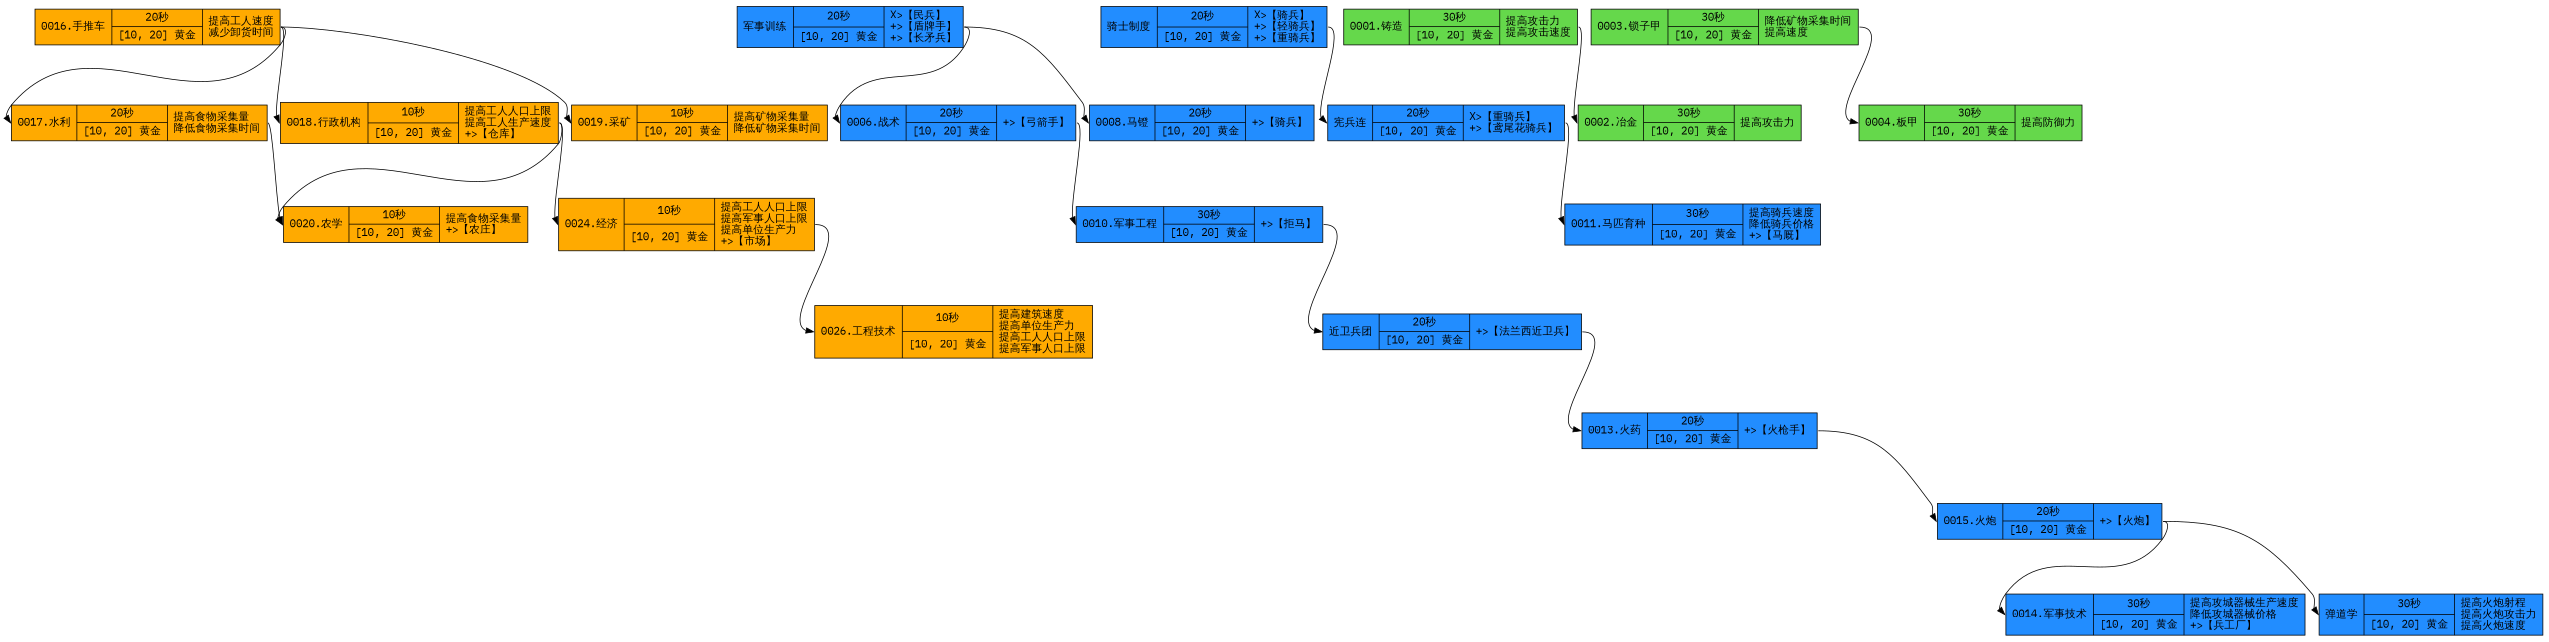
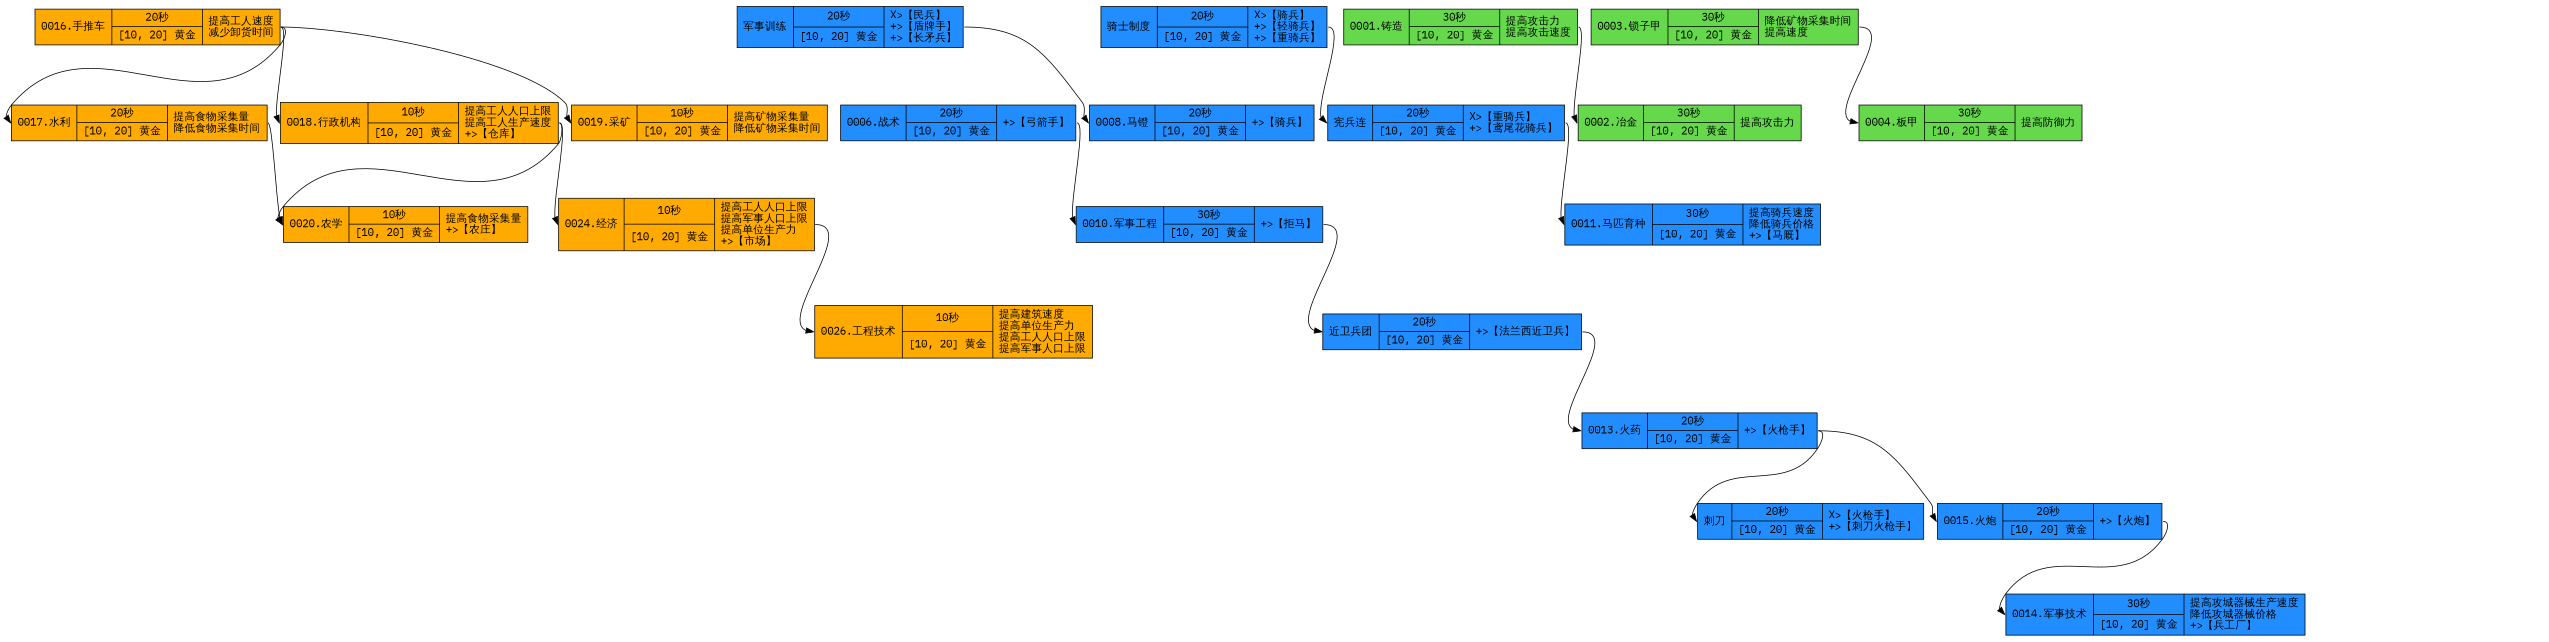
edge "军事训练" -> "0006.战术": removed
node "刺刀": added
node "弹道学": removed
